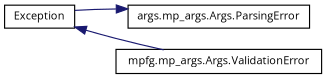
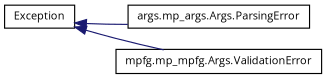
edge "Exception" -> "args.mp_args.Args.ParsingError": reversed
node "mpfg.mp_args.Args.ValidationError": label "mpfg.mp_args.Args.ValidationError" -> "mpfg.mp_mpfg.Args.ValidationError"
